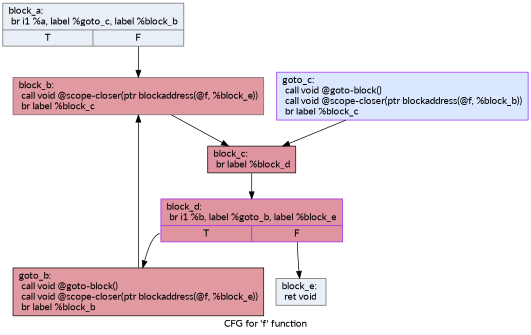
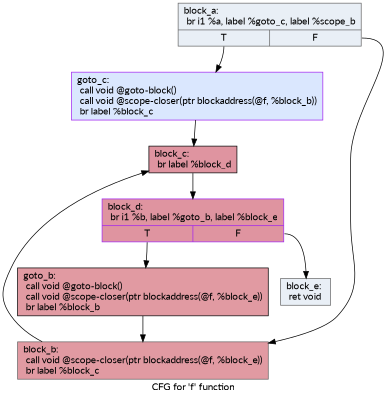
node "block_a:": text "br i1 %a, label %goto_c, label %block_b" -> "br i1 %a, label %goto_c, label %scope_b"
edge "block_a:" -> "goto_c:": added
